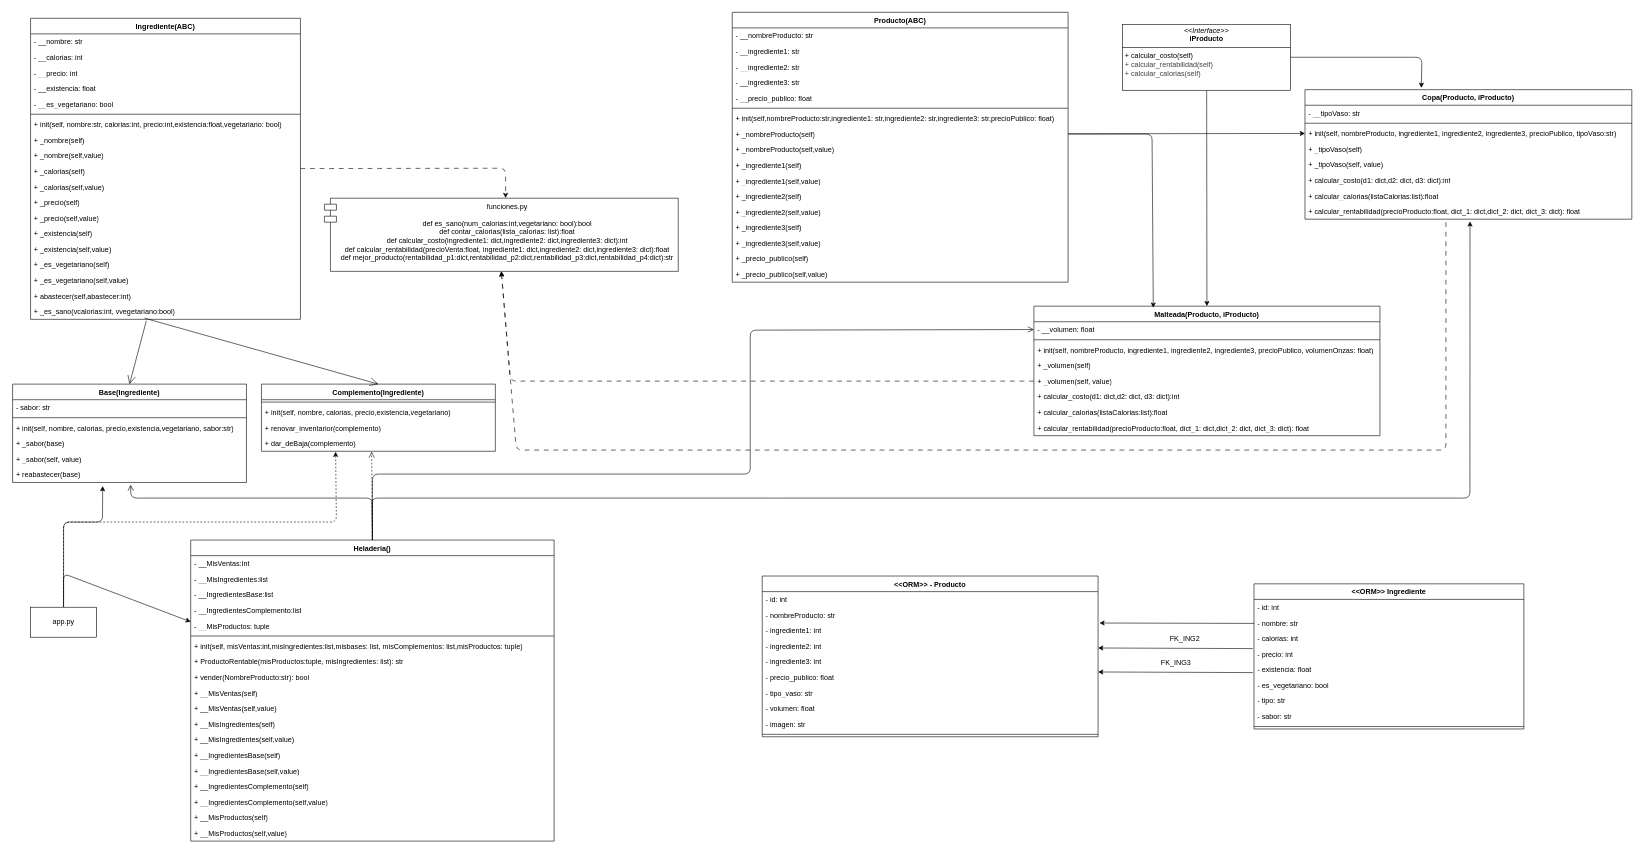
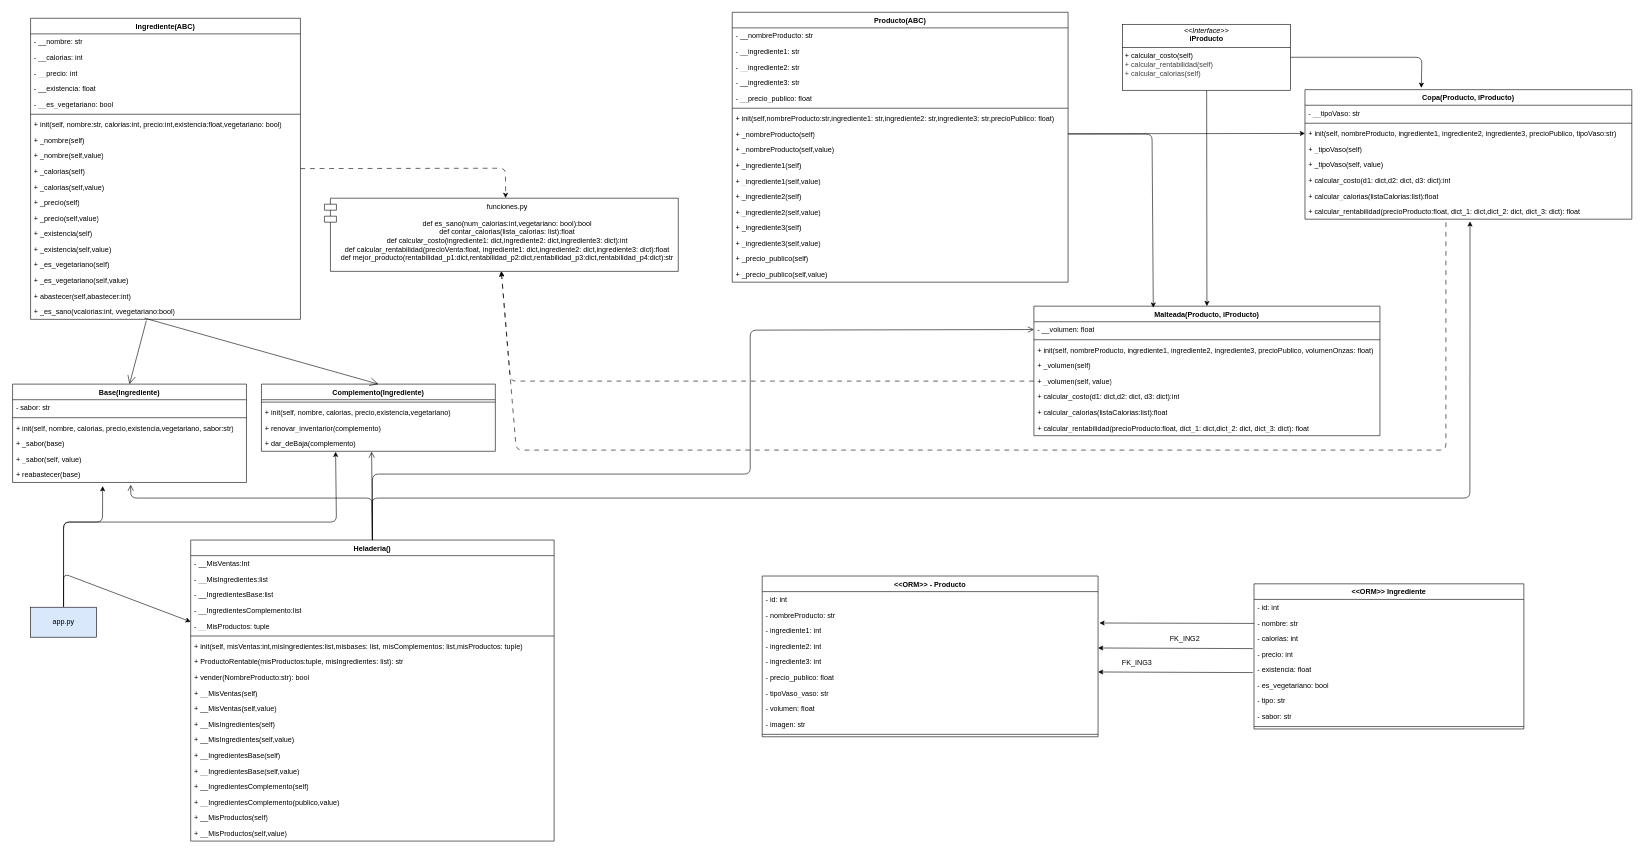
edge "Heladeria()" -> "+ dar_deBaja(complemento)": style dashed -> solid
edge "app.py" -> "+ dar_deBaja(complemento)": style dashed -> solid
node "app.py": fillcolor #ffffff -> #dae8fc
node "FK_ING3": moved (1176, 663) -> (1137, 663)
node "- tipo_vaso: str": label "- tipo_vaso: str" -> "- tipoVaso_vaso: str"
node "+ __IngredientesComplemento(self,value)": label "+ __IngredientesComplemento(self,value)" -> "+ __IngredientesComplemento(publico,value)"
